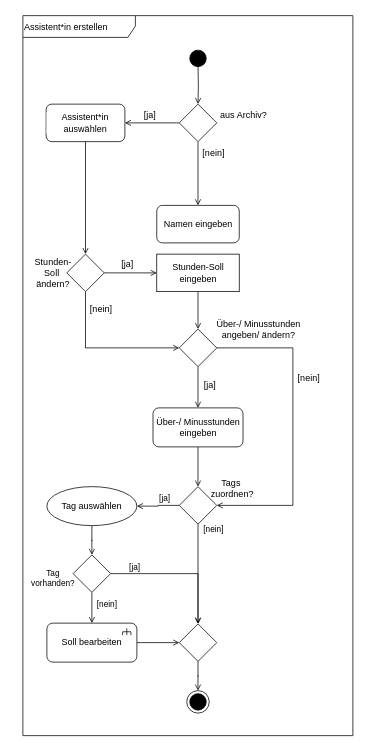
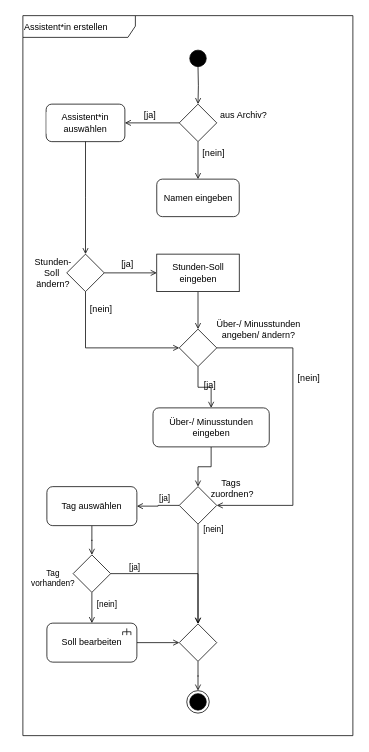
node "Namen eingeben": moved (198, 224) -> (198, 198)
node "Über-/ Minusstunden eingeben": size 90x39 -> 116x39
node "Tag auswählen": shape ellipse -> rounded rectangle
